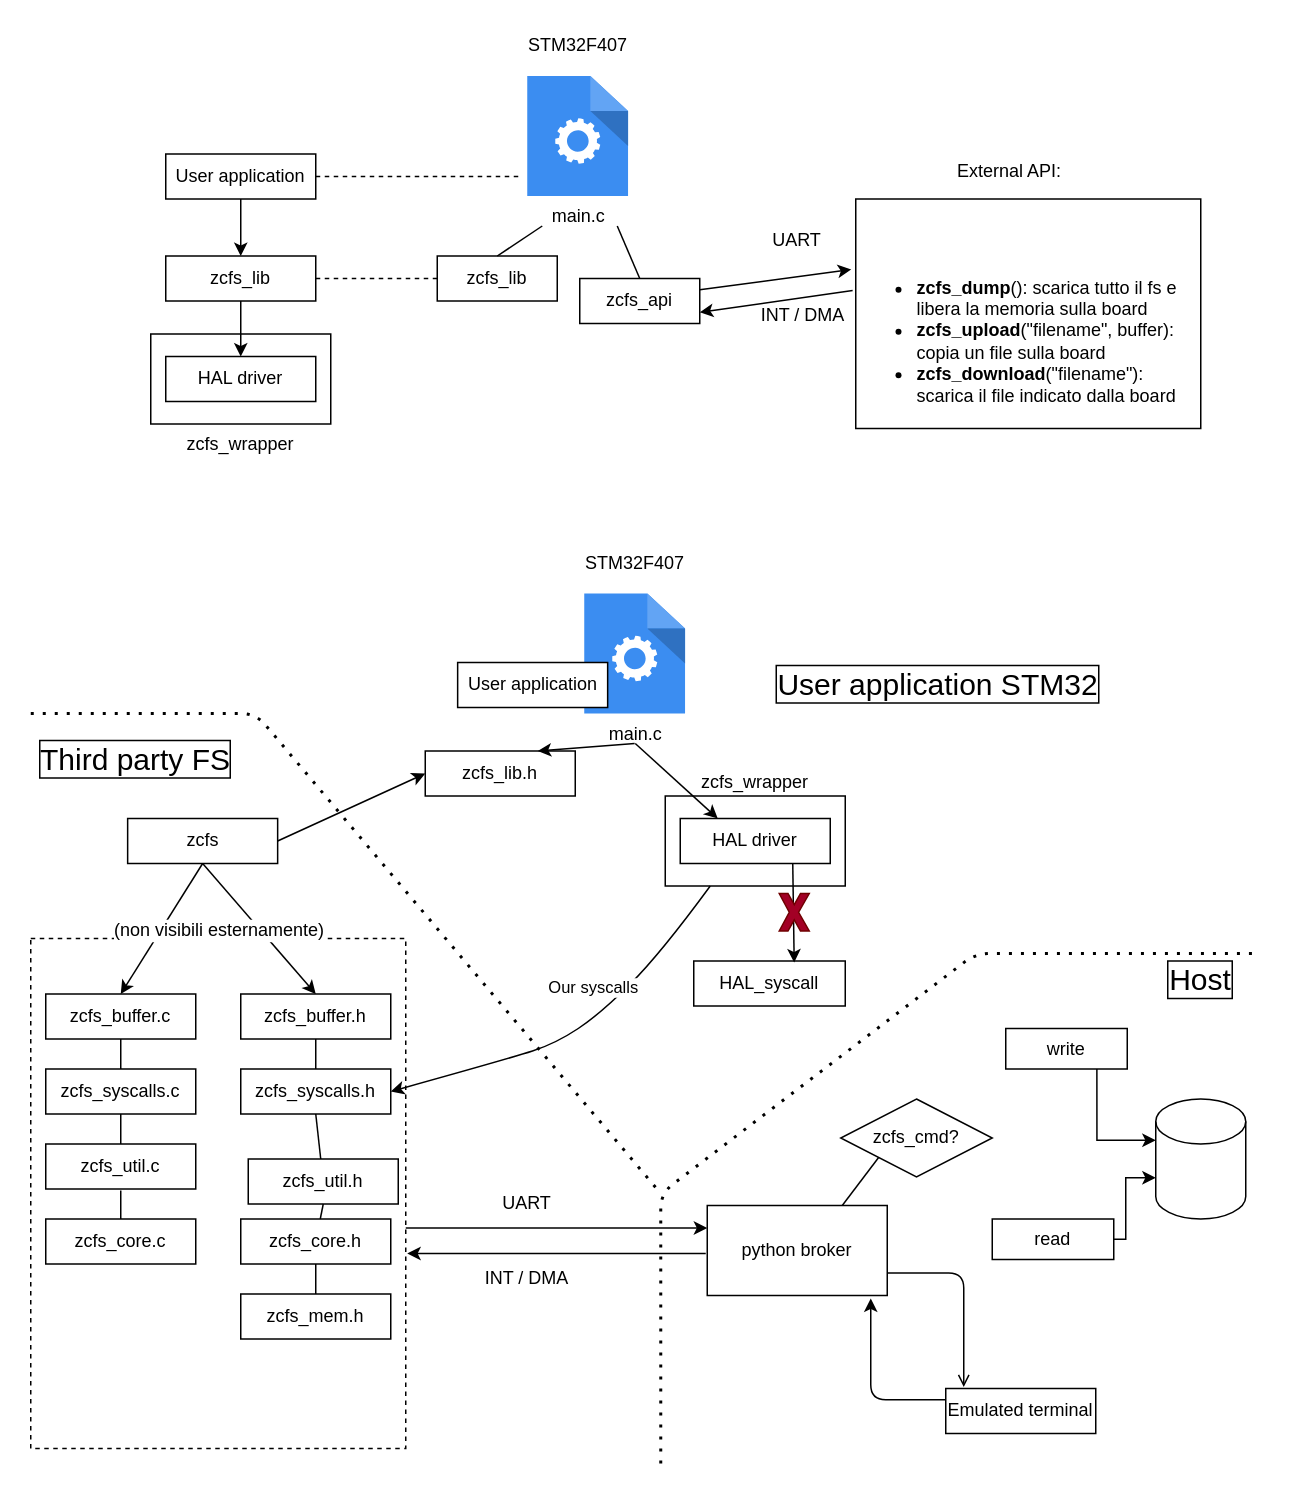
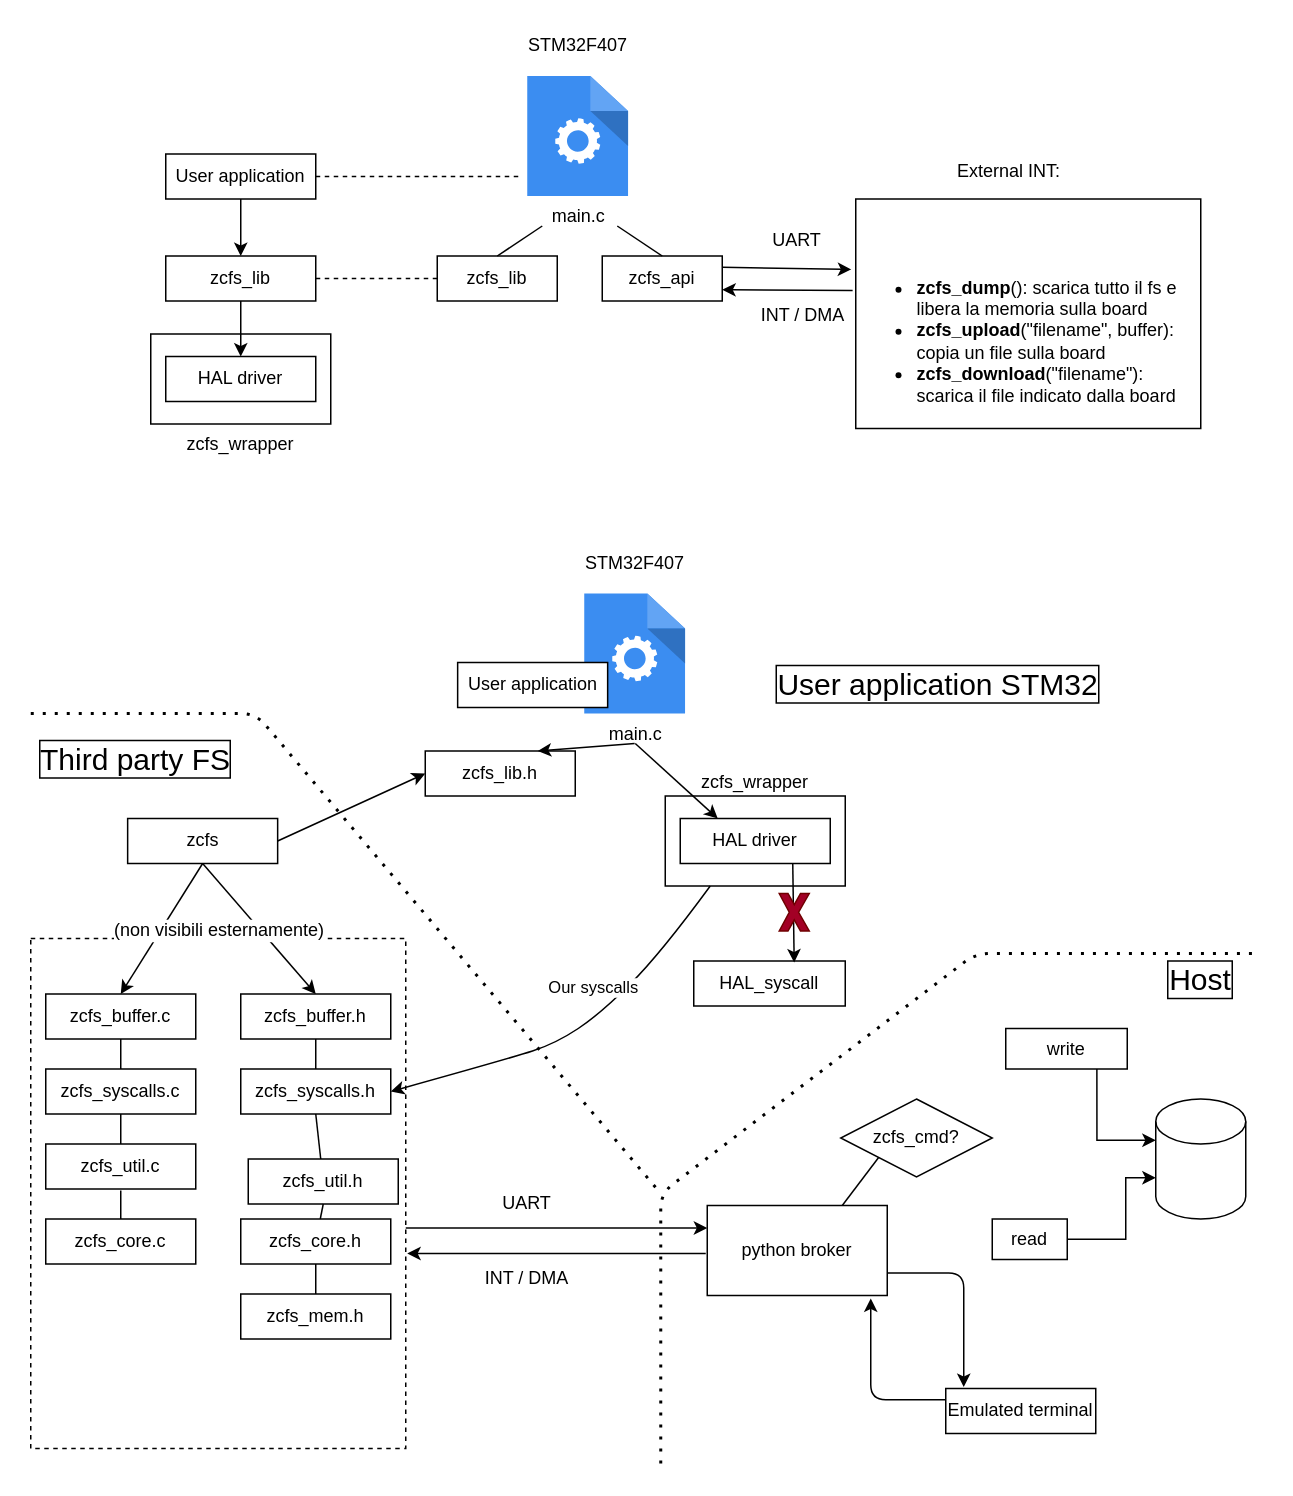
node "External API:": label "External API:" -> "External INT:"
node "zcfs_api": moved (640, 301) -> (662, 278)
node "read": size 122x41 -> 75x41
edge "python broker" -> "Emulated terminal": arrowhead open -> classic
